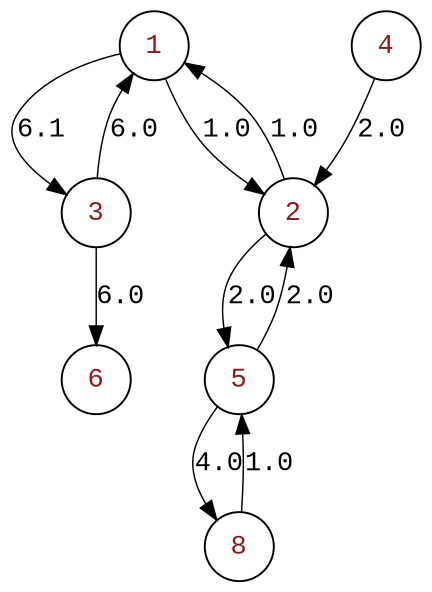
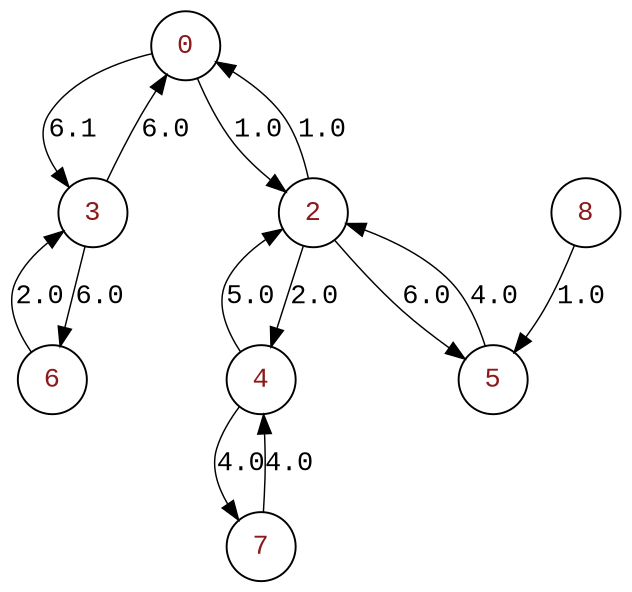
node "1": label "1" -> "0"
edge "4" -> "2": label "2.0" -> "5.0"
edge "2" -> "4": added, label "2.0"
edge "6" -> "3": added, label "2.0"
edge "2" -> "5": label "2.0" -> "6.0"
edge "5" -> "2": label "2.0" -> "4.0"
edge "5" -> "8": removed, label "4.0"
node "7": added
